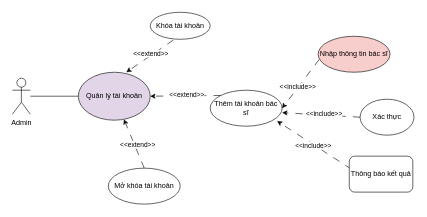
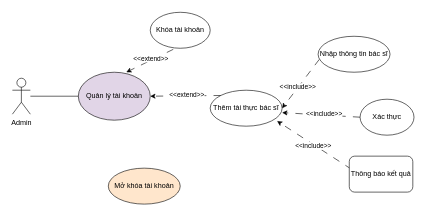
node "Khóa tài khoản": size 60x27 -> 60x36
node "Nhập thông tin bác sĩ": fillcolor #f8cecc -> #ffffff
node "Thêm tài khoản bác sĩ": label "Thêm tài khoản bác sĩ" -> "Thêm tài thực bác sĩ"
edge "Mở khóa tài khoản" -> "Quản lý tài khoản": removed, label "<<extend>>"
node "Mở khóa tài khoản": fillcolor #ffffff -> #ffe6cc
